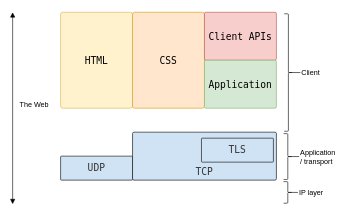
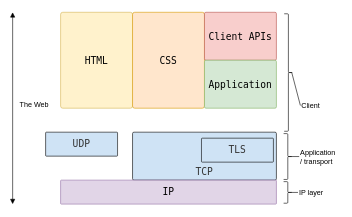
node "Client": moved (312, 73) -> (312, 106)
node "UDP": moved (96, 168) -> (81, 144)
node "IP": added
